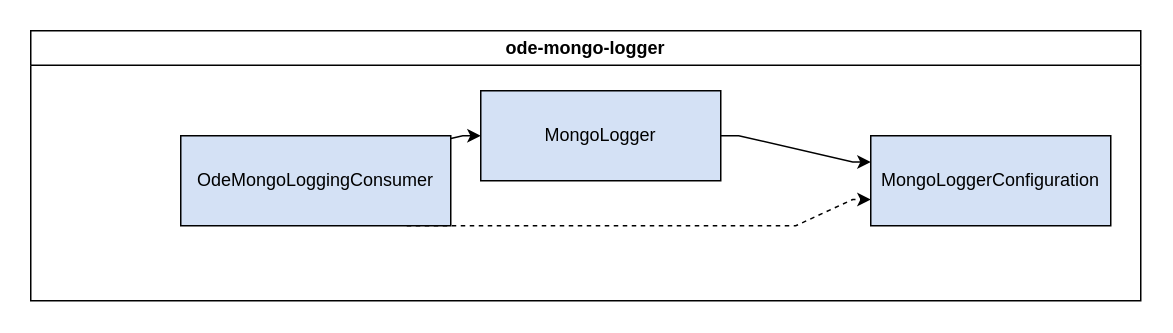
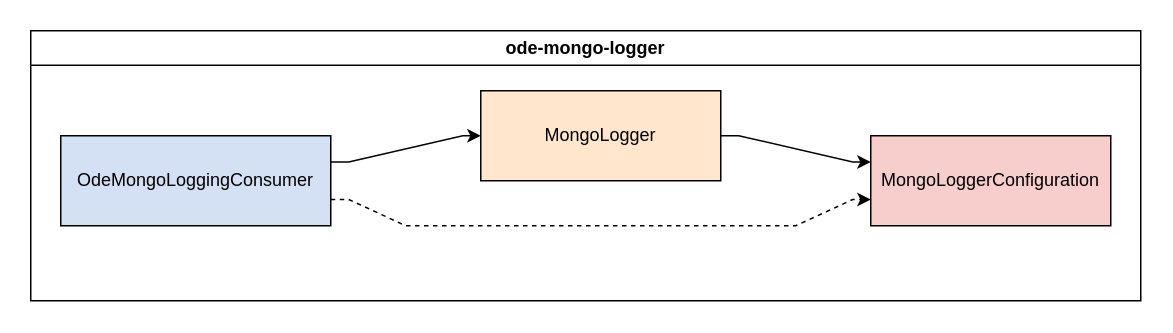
node "MongoLogger": fillcolor #d4e1f5 -> #ffe6cc
node "OdeMongoLoggingConsumer": moved (316, 181) -> (196, 181)
node "MongoLoggerConfiguration": fillcolor #d4e1f5 -> #f8cecc
